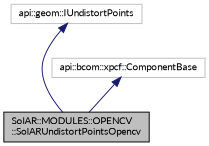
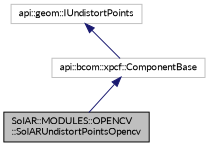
edge "SolAR::MODULES::OPENCV ::SolARUndistortPointsOpencv" -> "api::geom::IUndistortPoints": now "api::bcom::xpcf::ComponentBase" -> "api::geom::IUndistortPoints"
